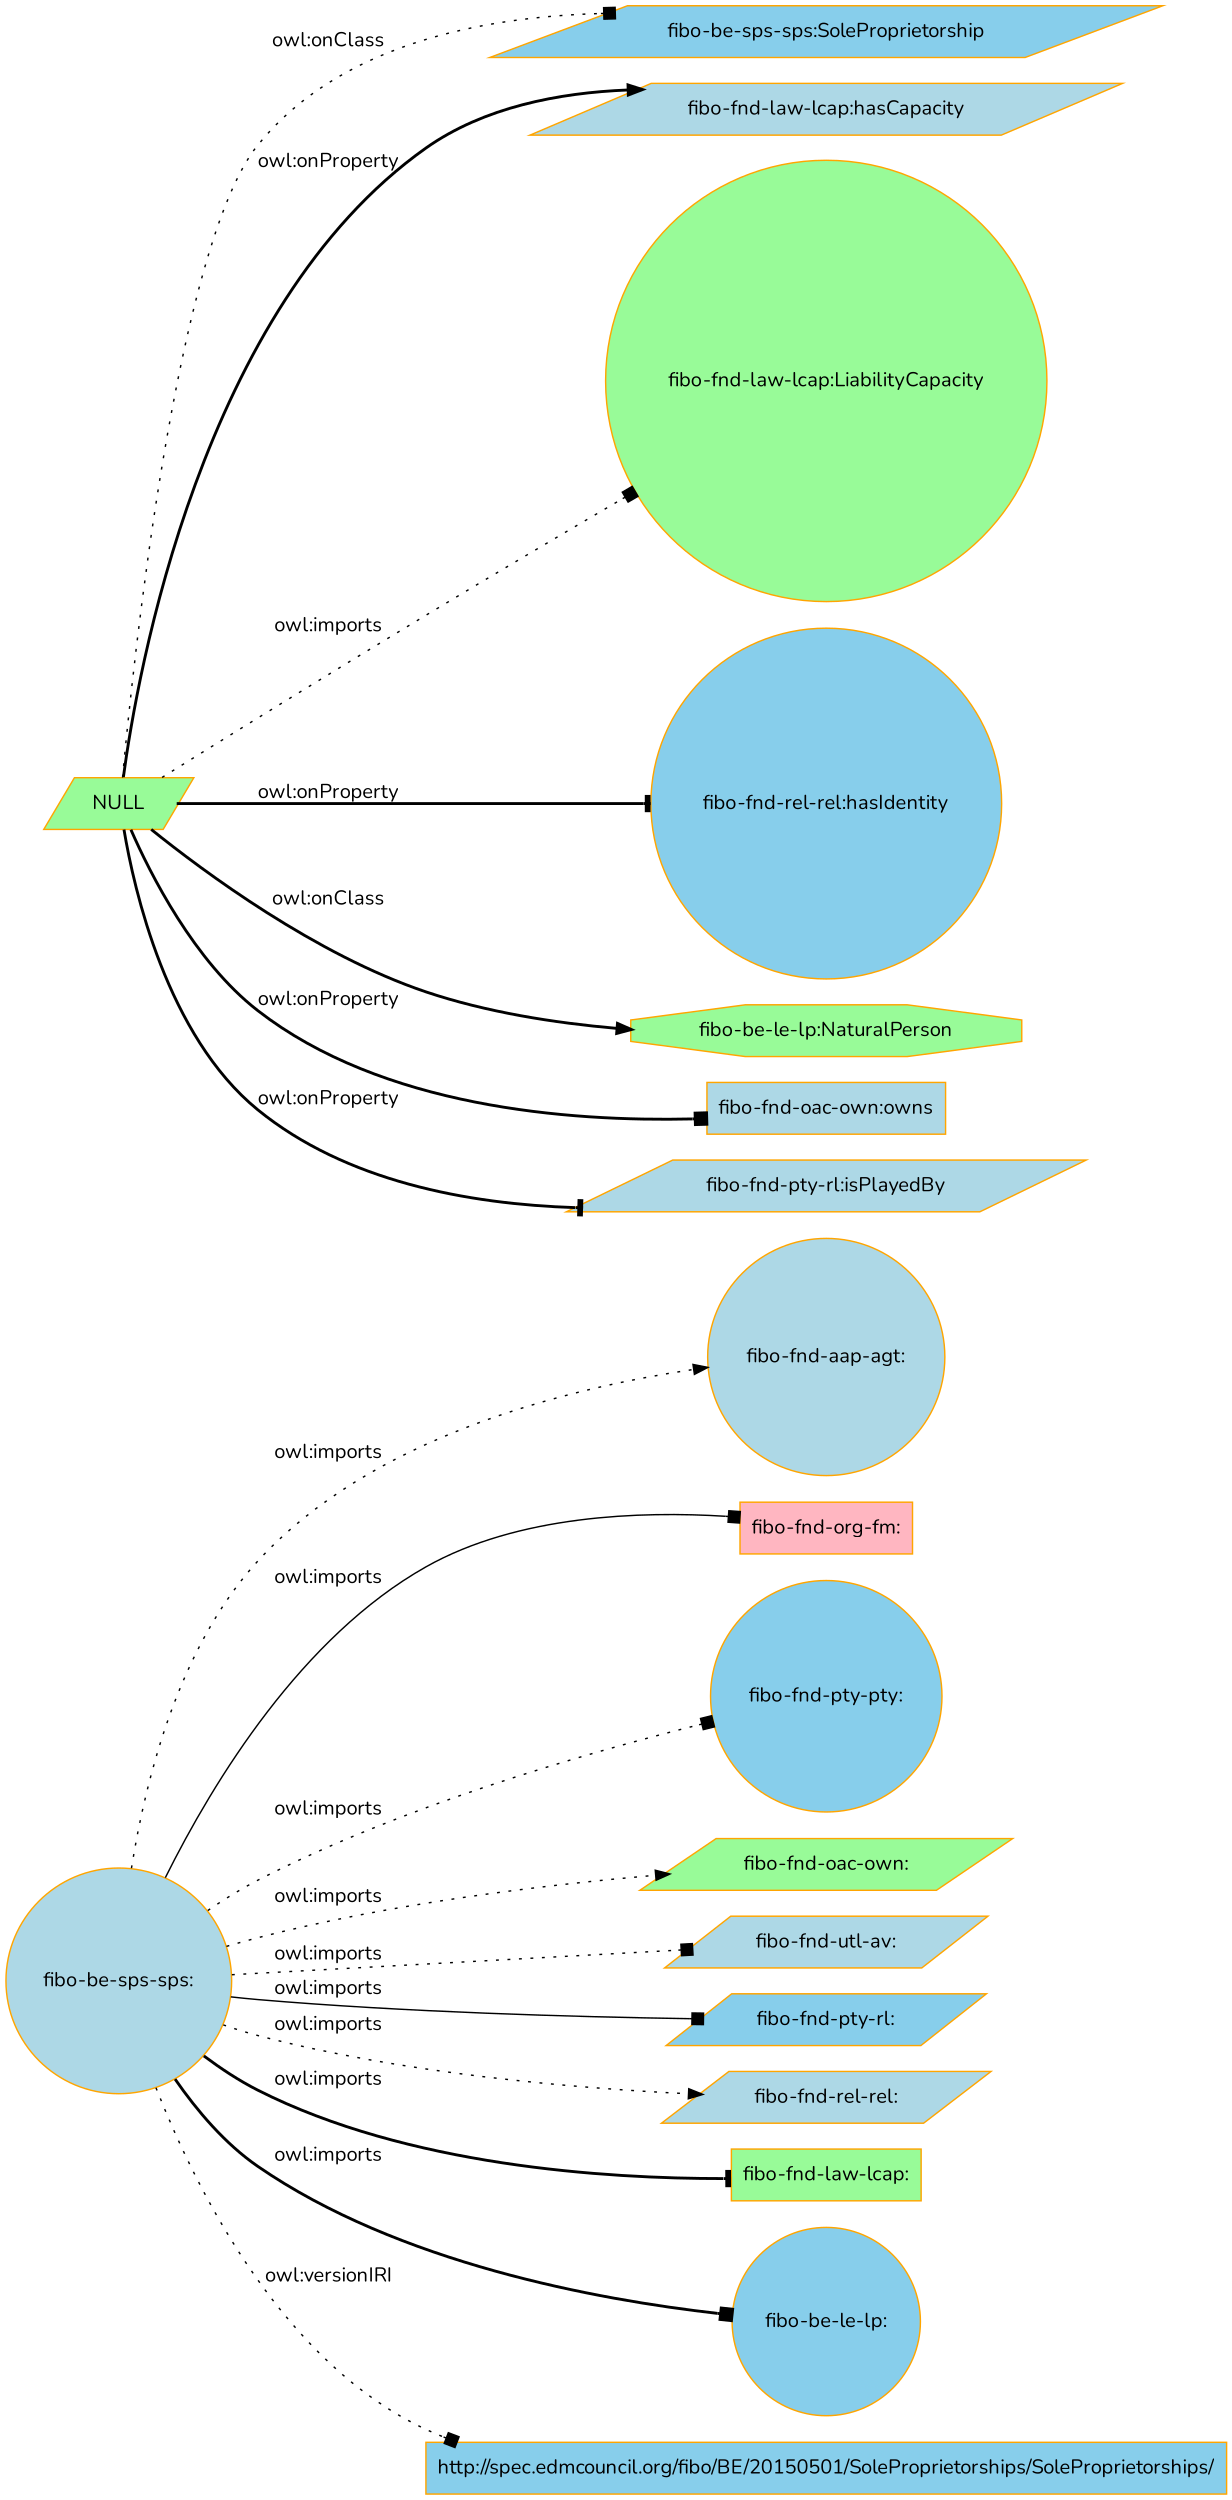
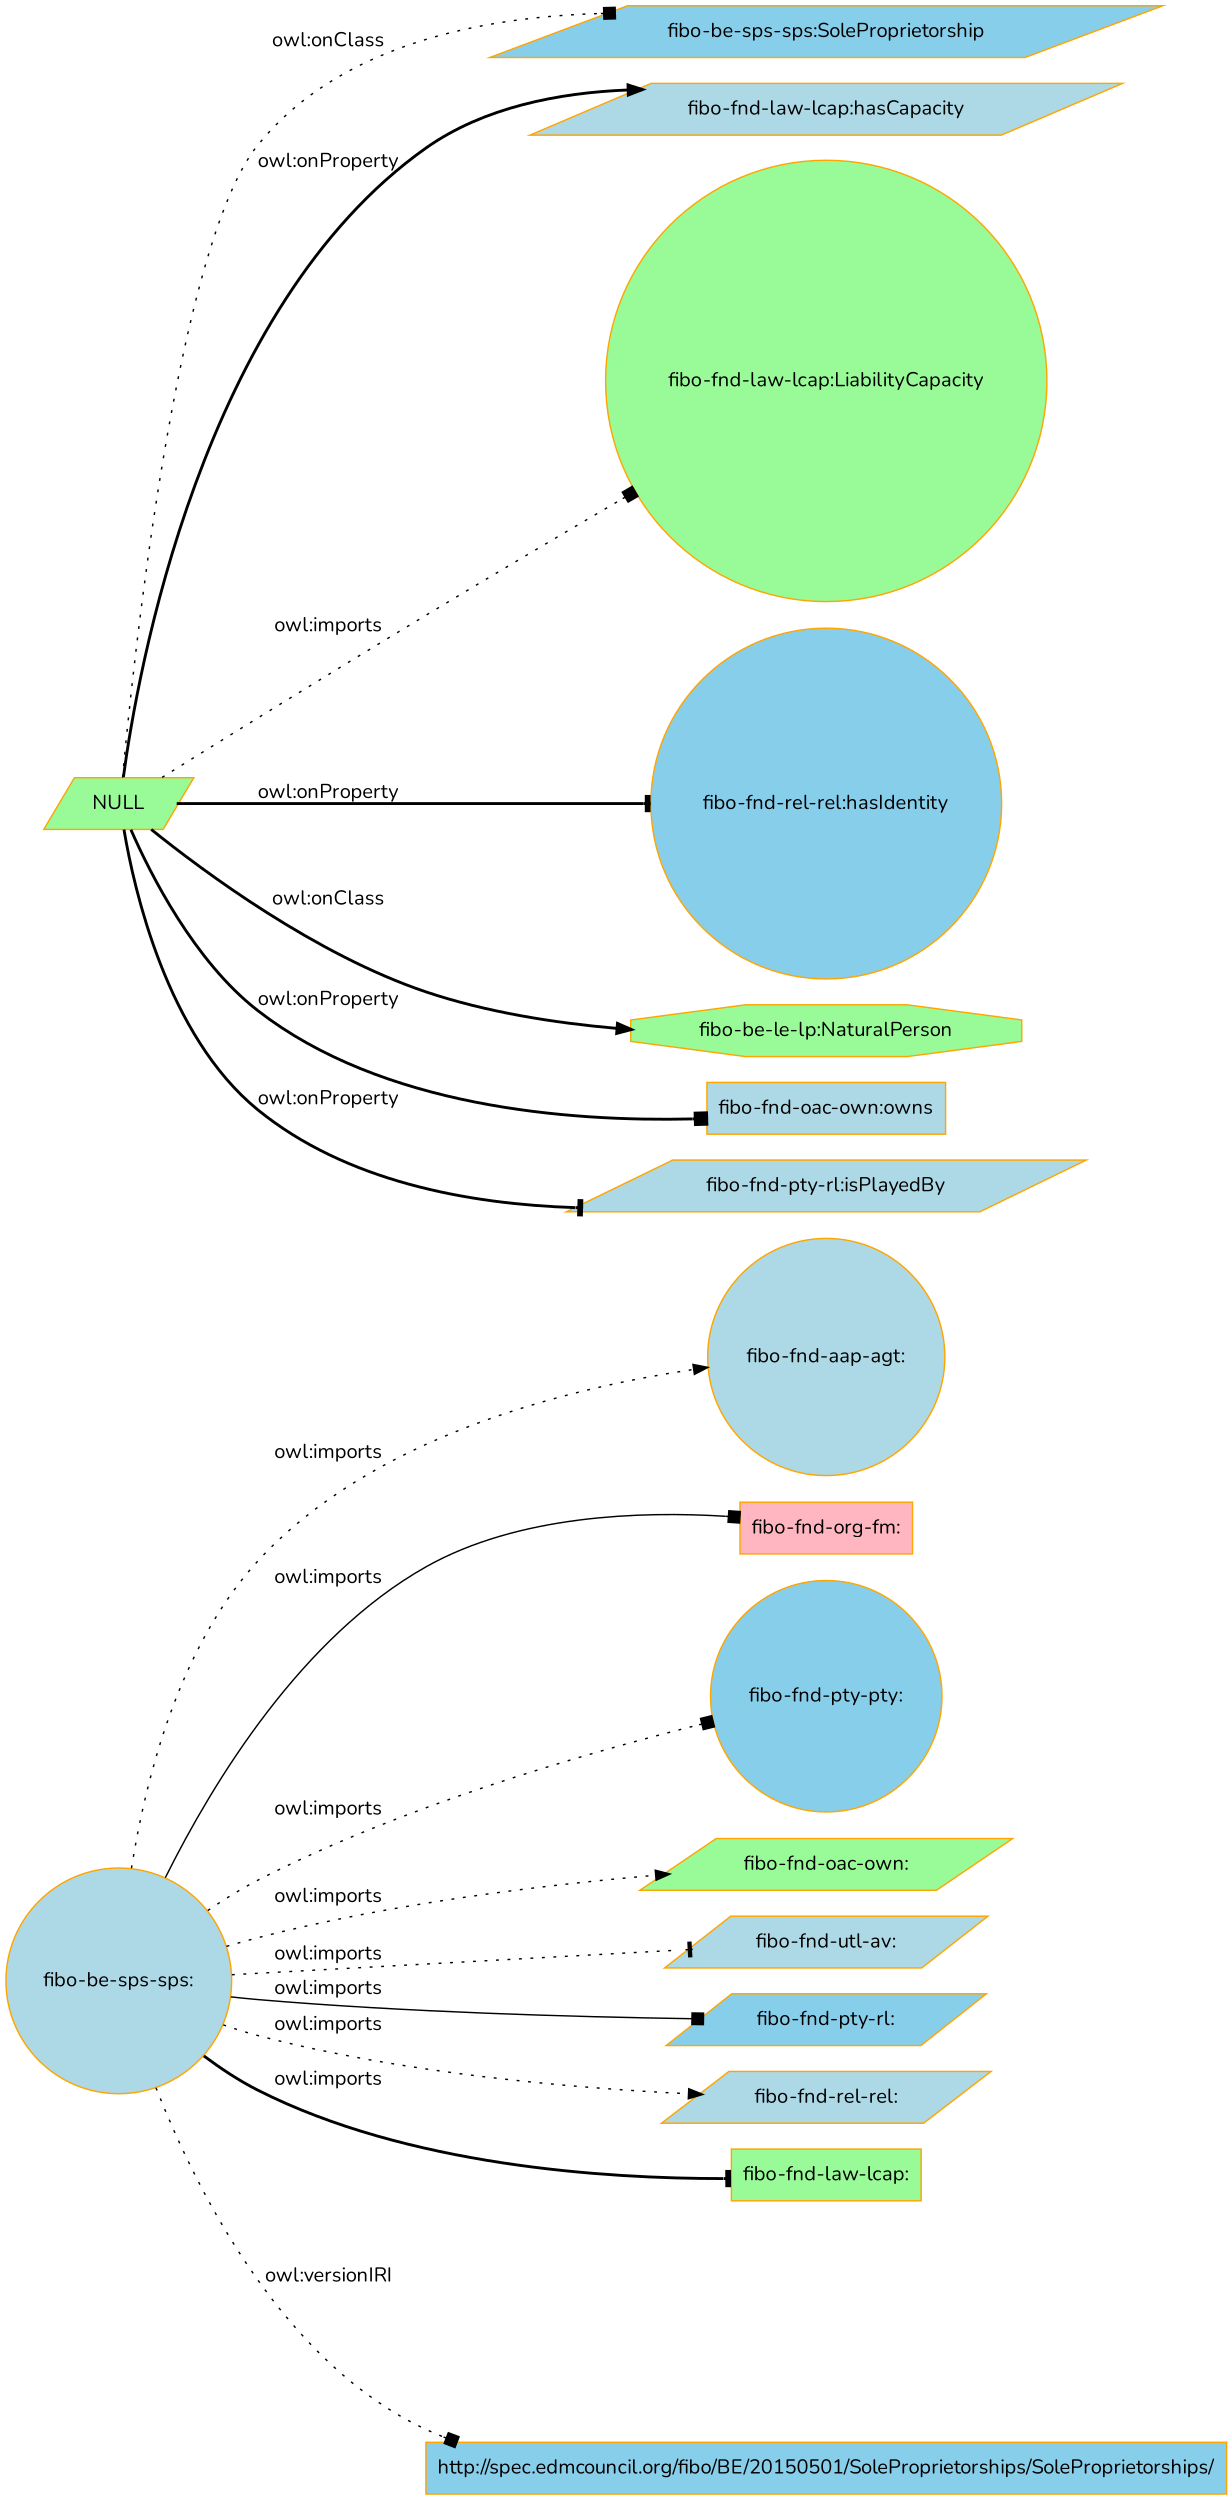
edge "fibo-be-sps-sps:" -> "fibo-fnd-utl-av:": arrowhead box -> tee
node "fibo-be-le-lp:": removed
